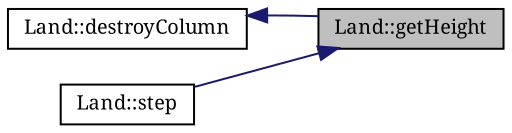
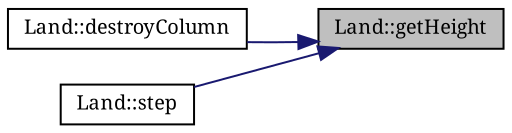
edge "Land::getHeight" -> "Land::destroyColumn": reversed
